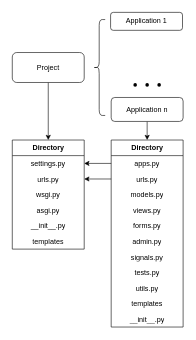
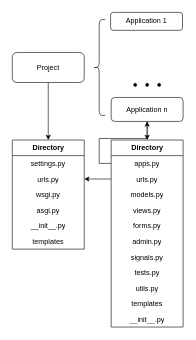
edge "apps.py" -> "settings.py": now "apps.py" -> "Application n"
